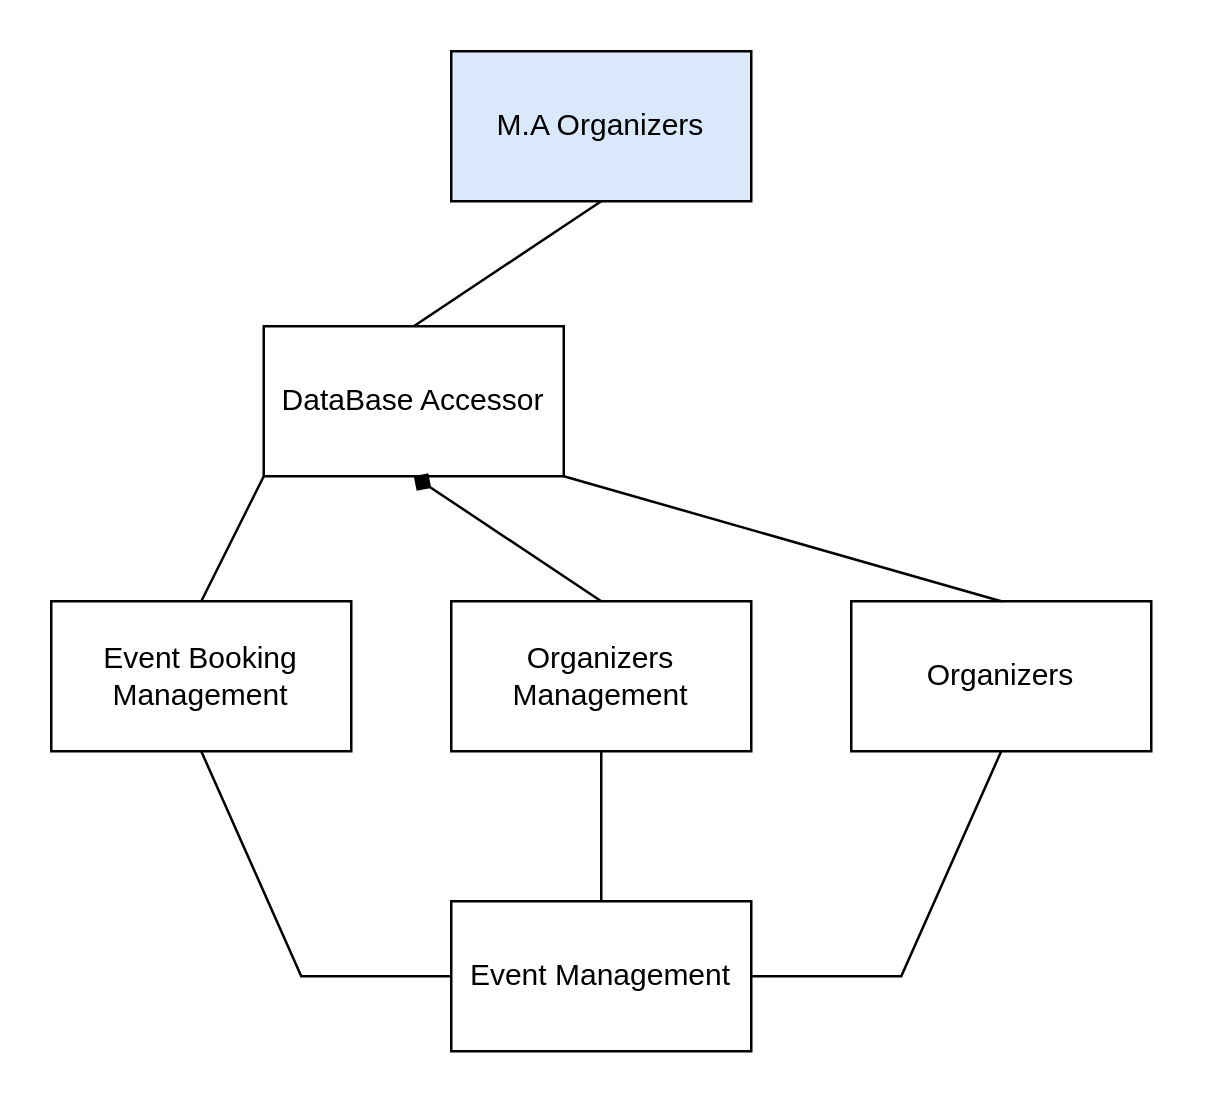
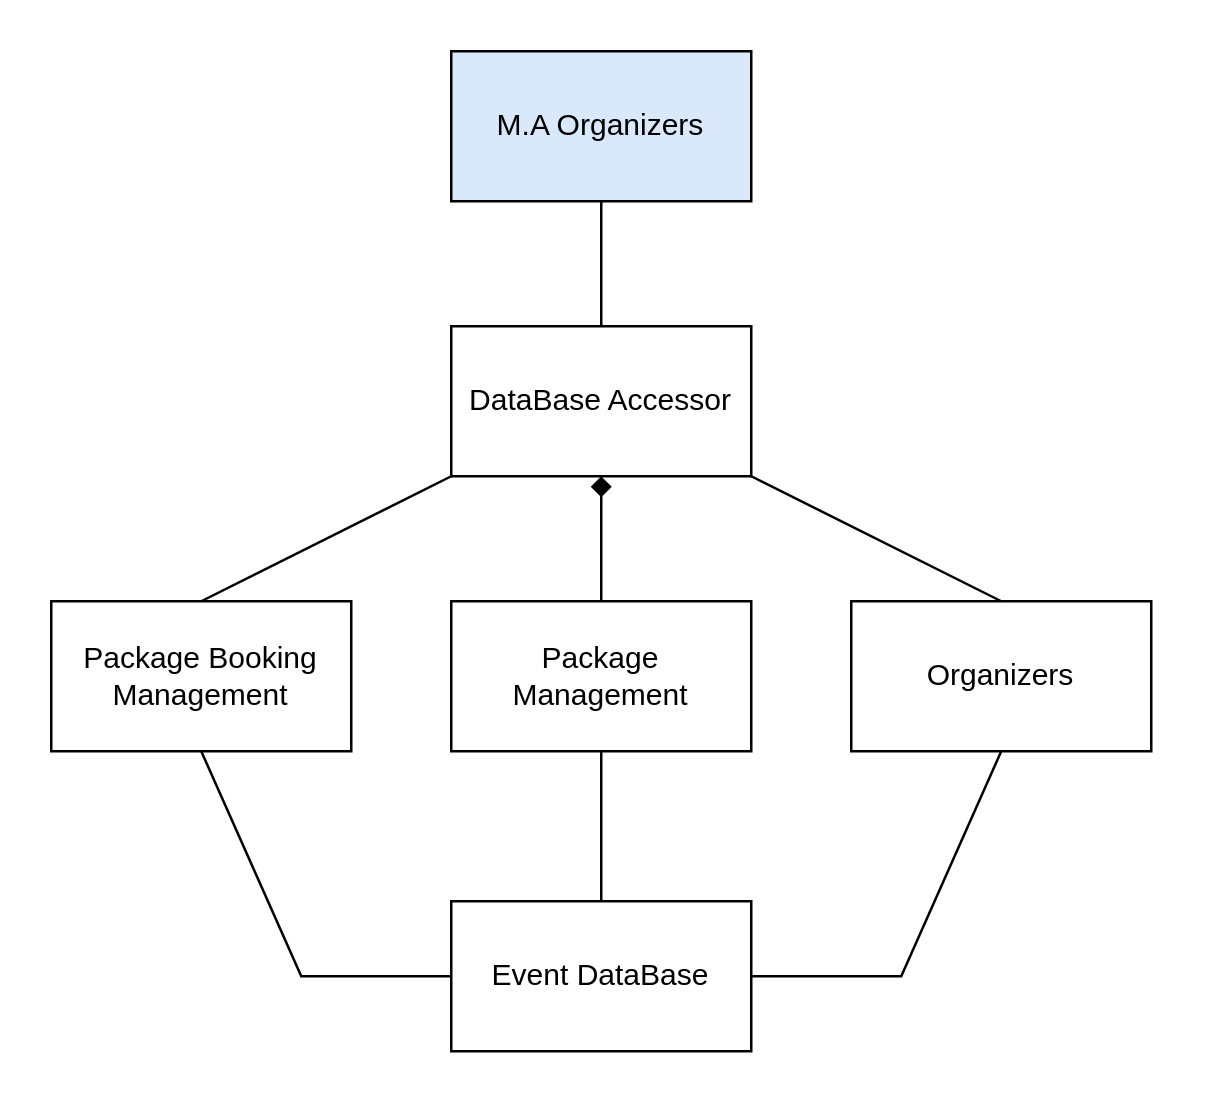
node "DataBase Accessor": moved (414, 401) -> (601, 401)
node "Event Booking Management": label "Event Booking Management" -> "Package Booking Management"
node "Organizers Management": label "Organizers Management" -> "Package Management"
node "Event Management": label "Event Management" -> "Event DataBase"
